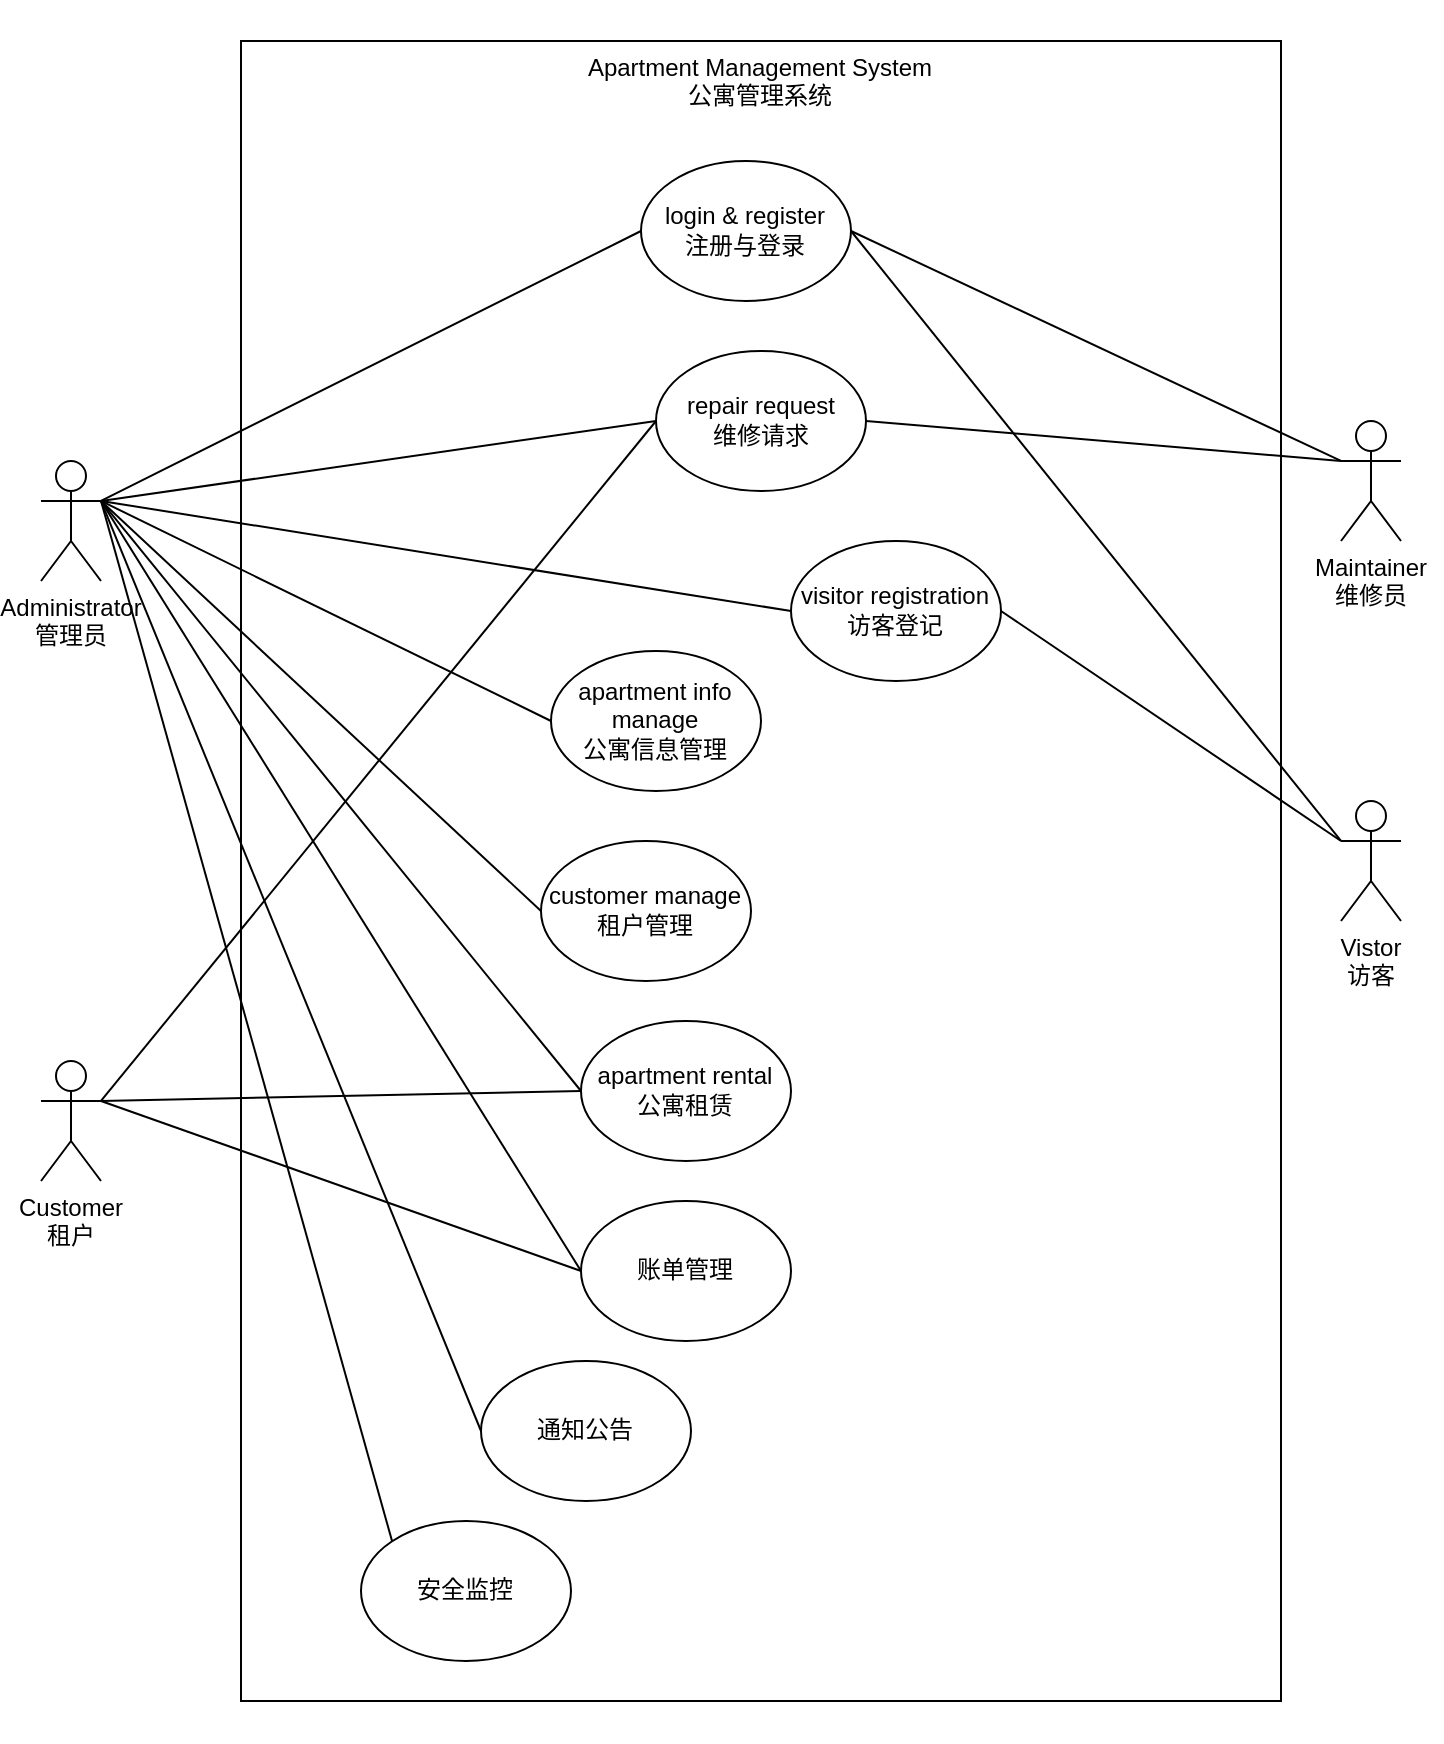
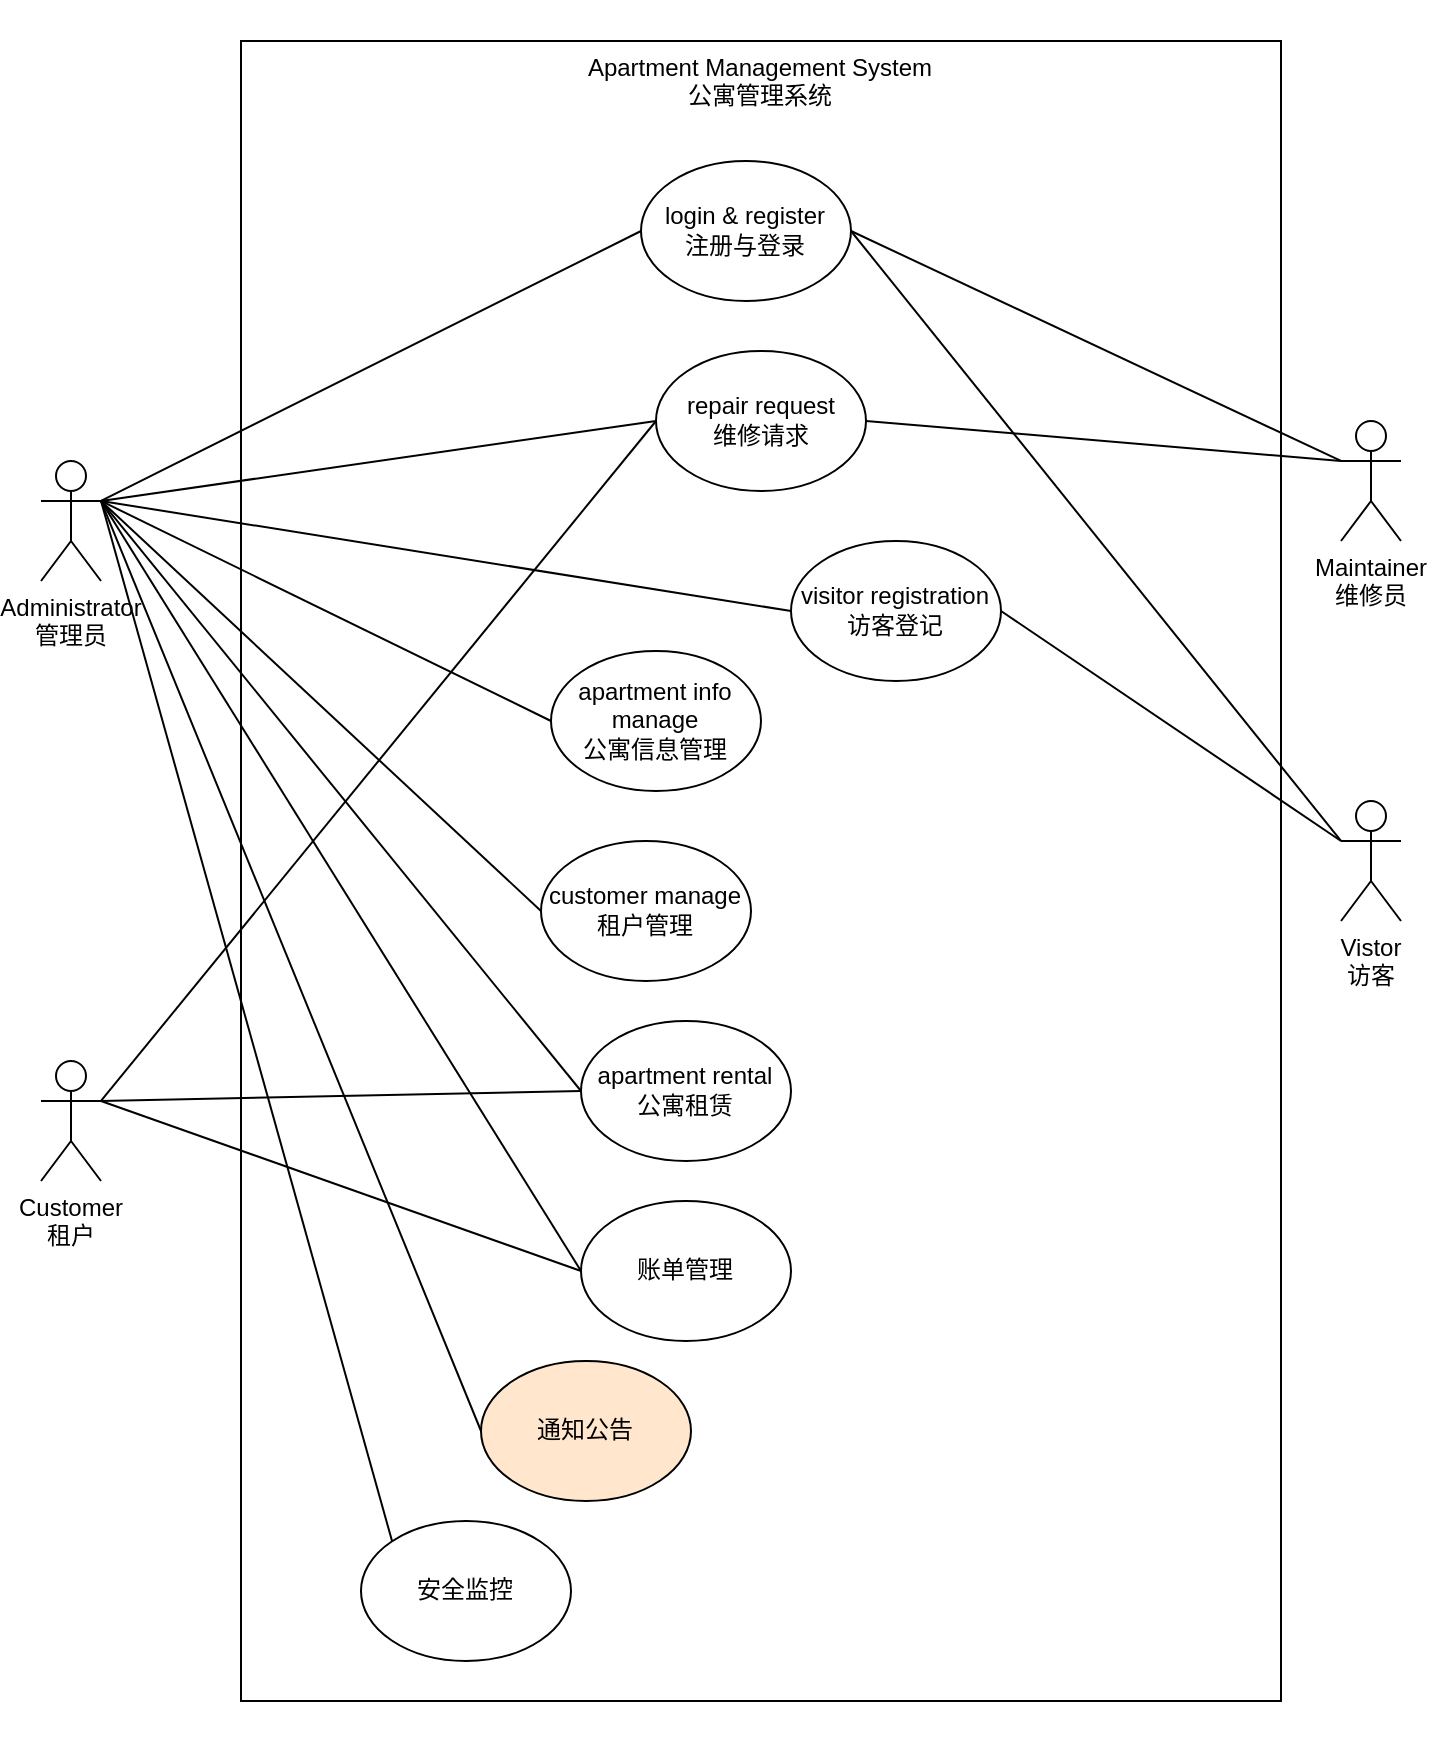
node "通知公告": fillcolor #ffffff -> #ffe6cc
